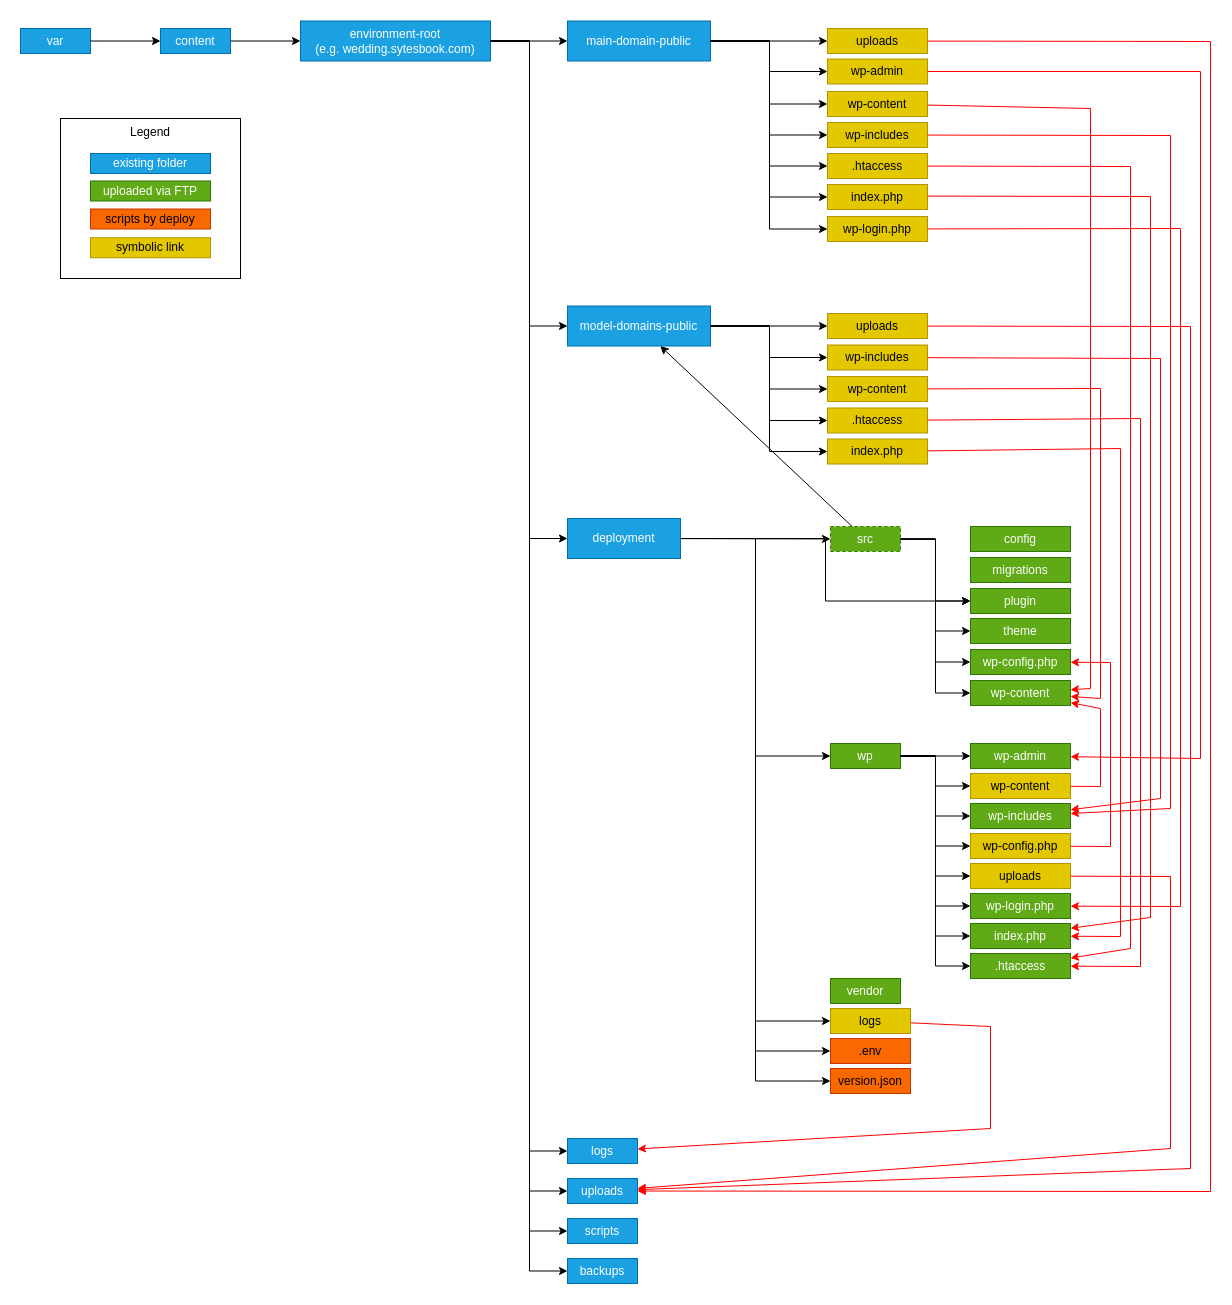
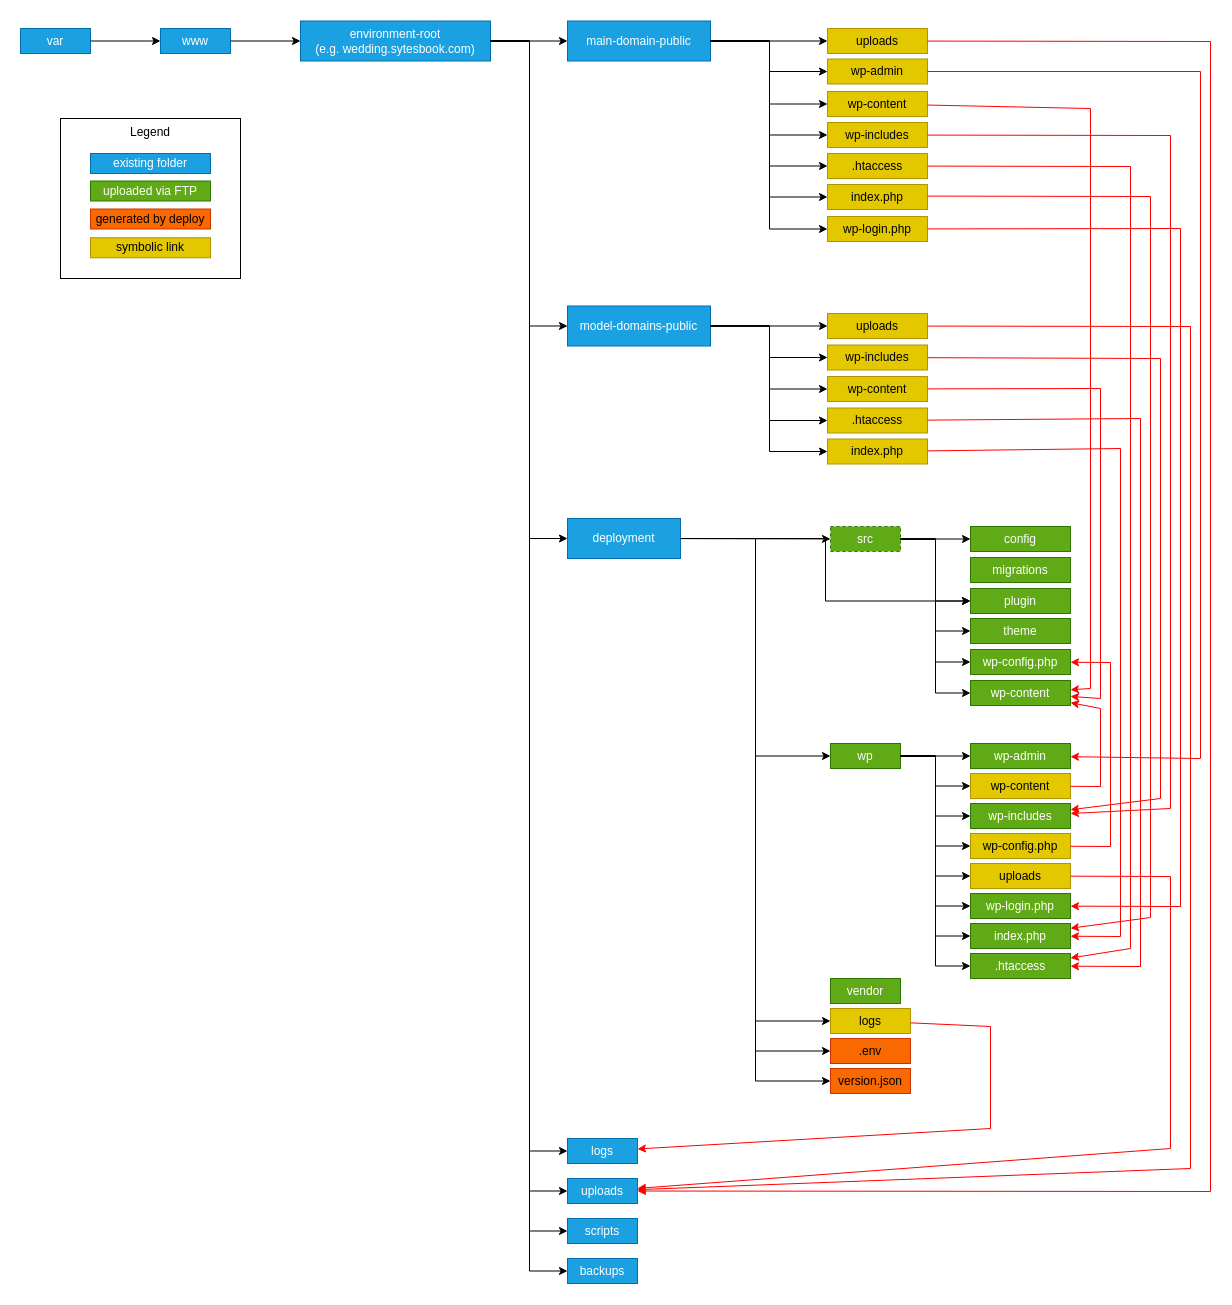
node "content": label "content" -> "www"
node "scripts by deploy": label "scripts by deploy" -> "generated by deploy"
edge "src" -> "model-domains-public": now "src" -> "config"
